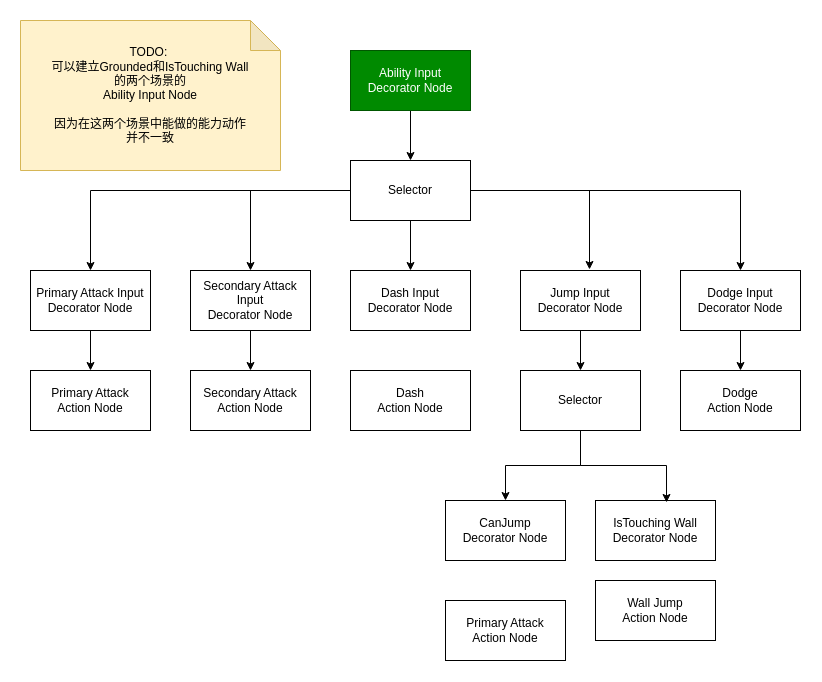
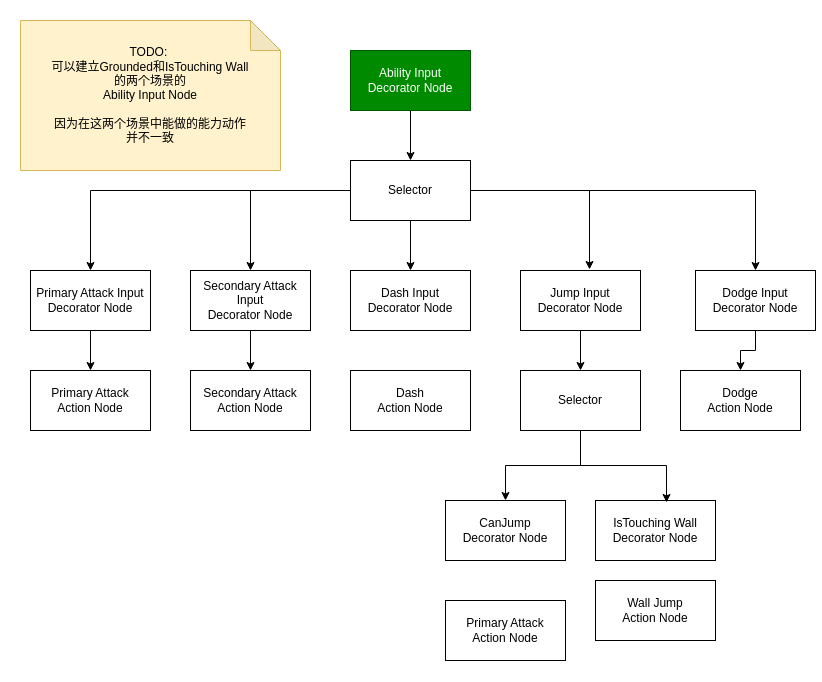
node "Dodge Input Decorator Node": moved (741, 301) -> (756, 301)
